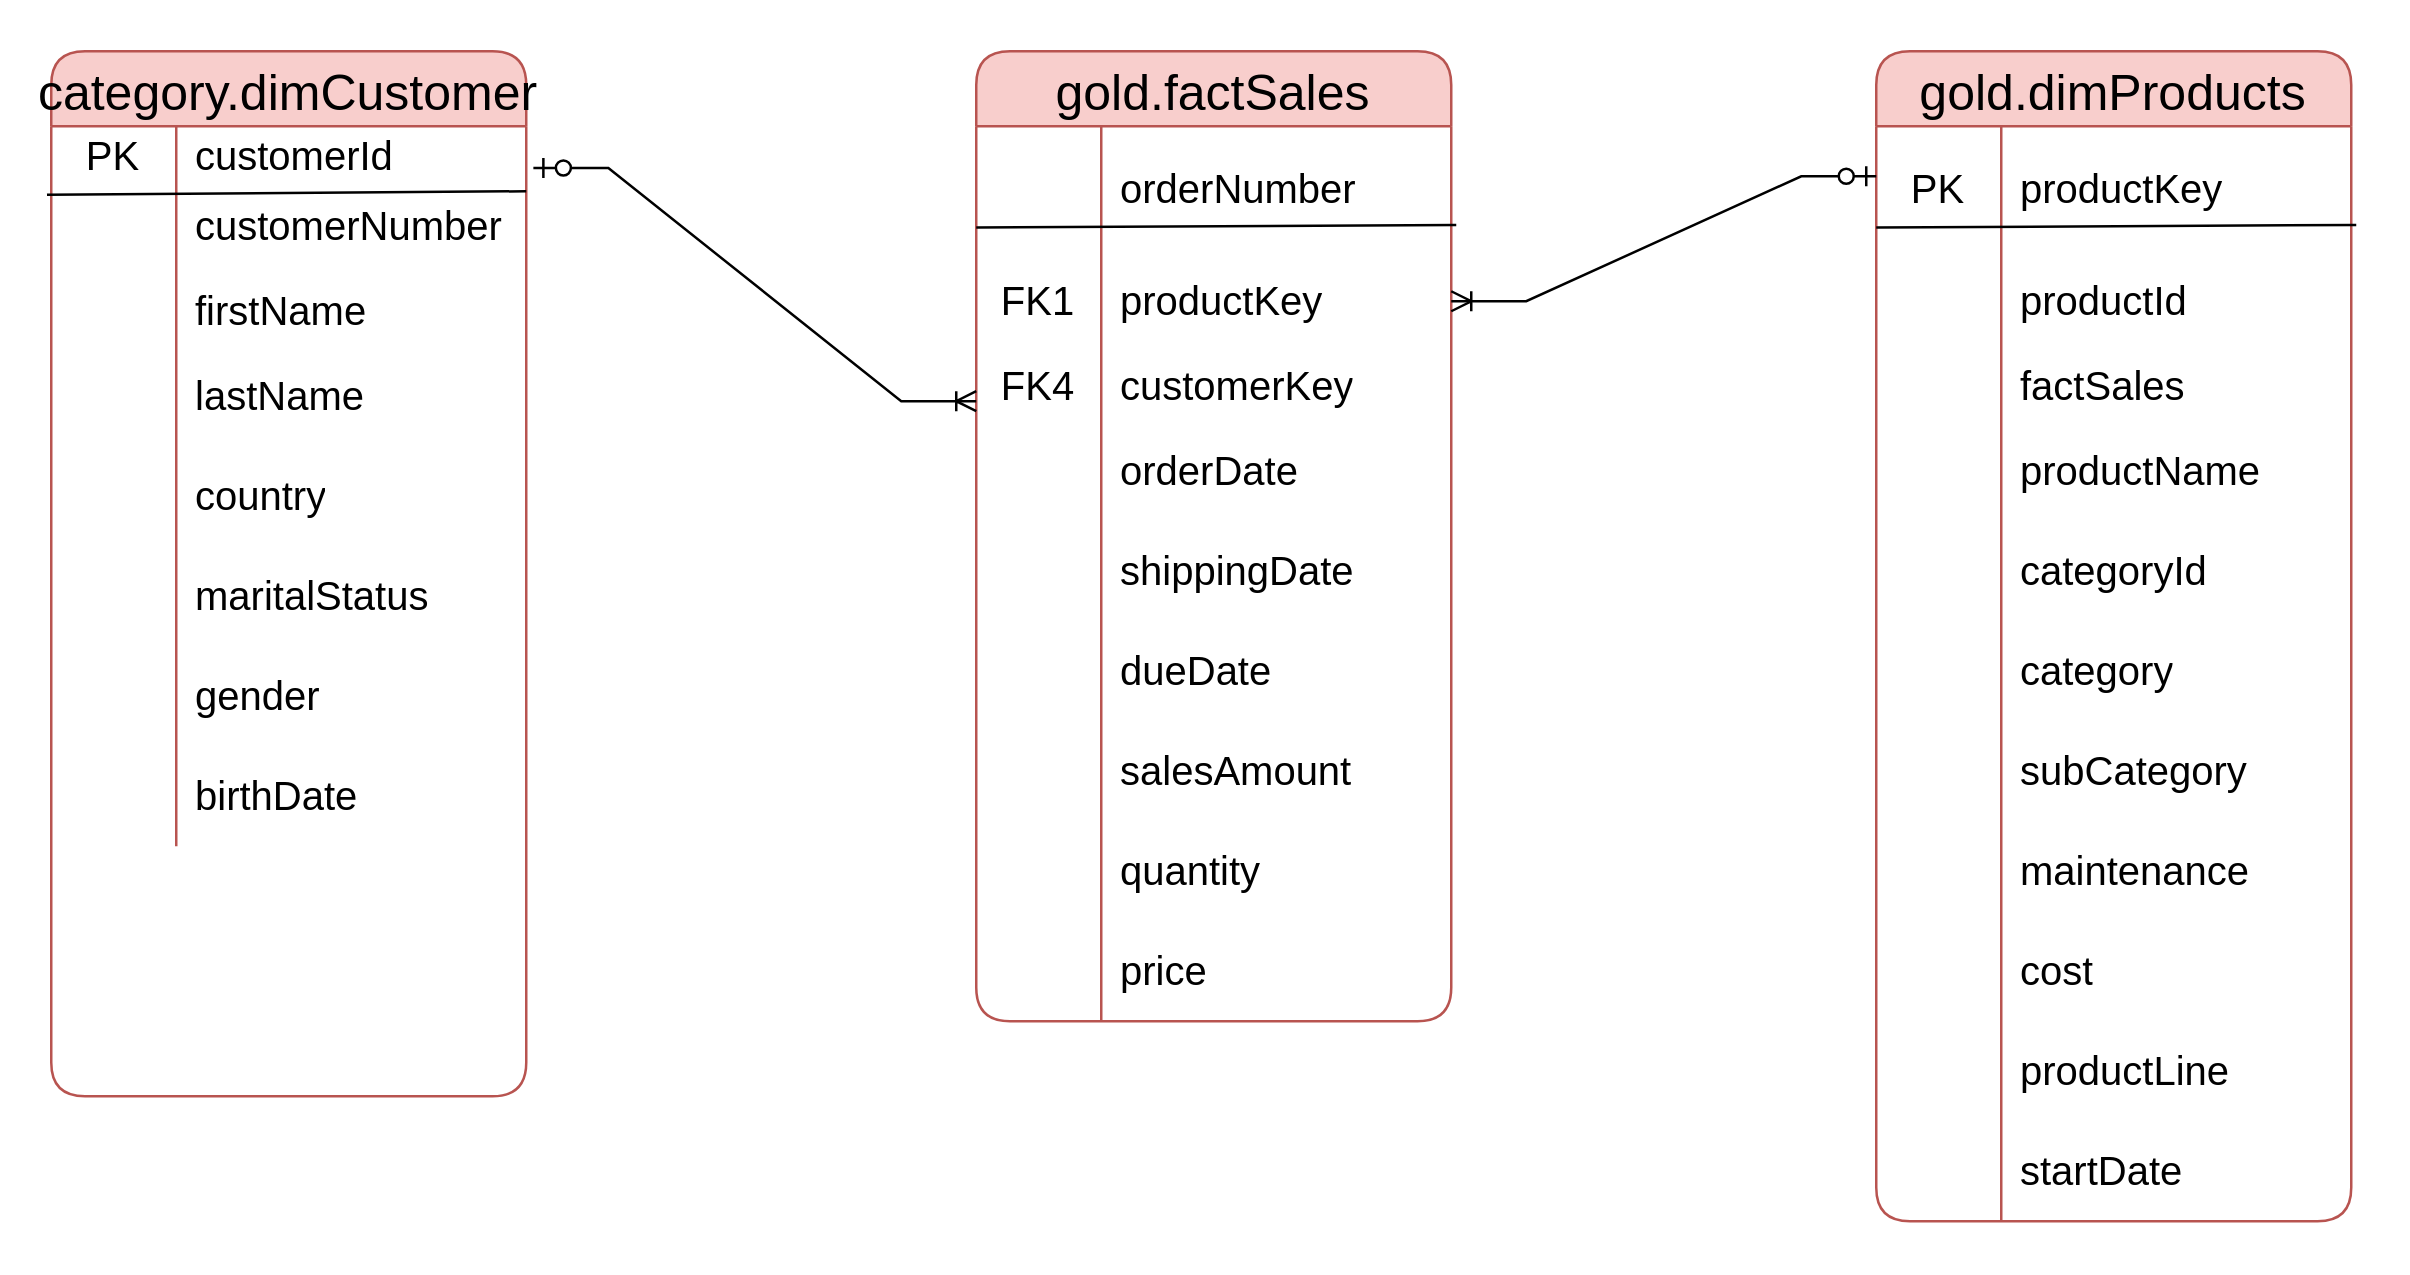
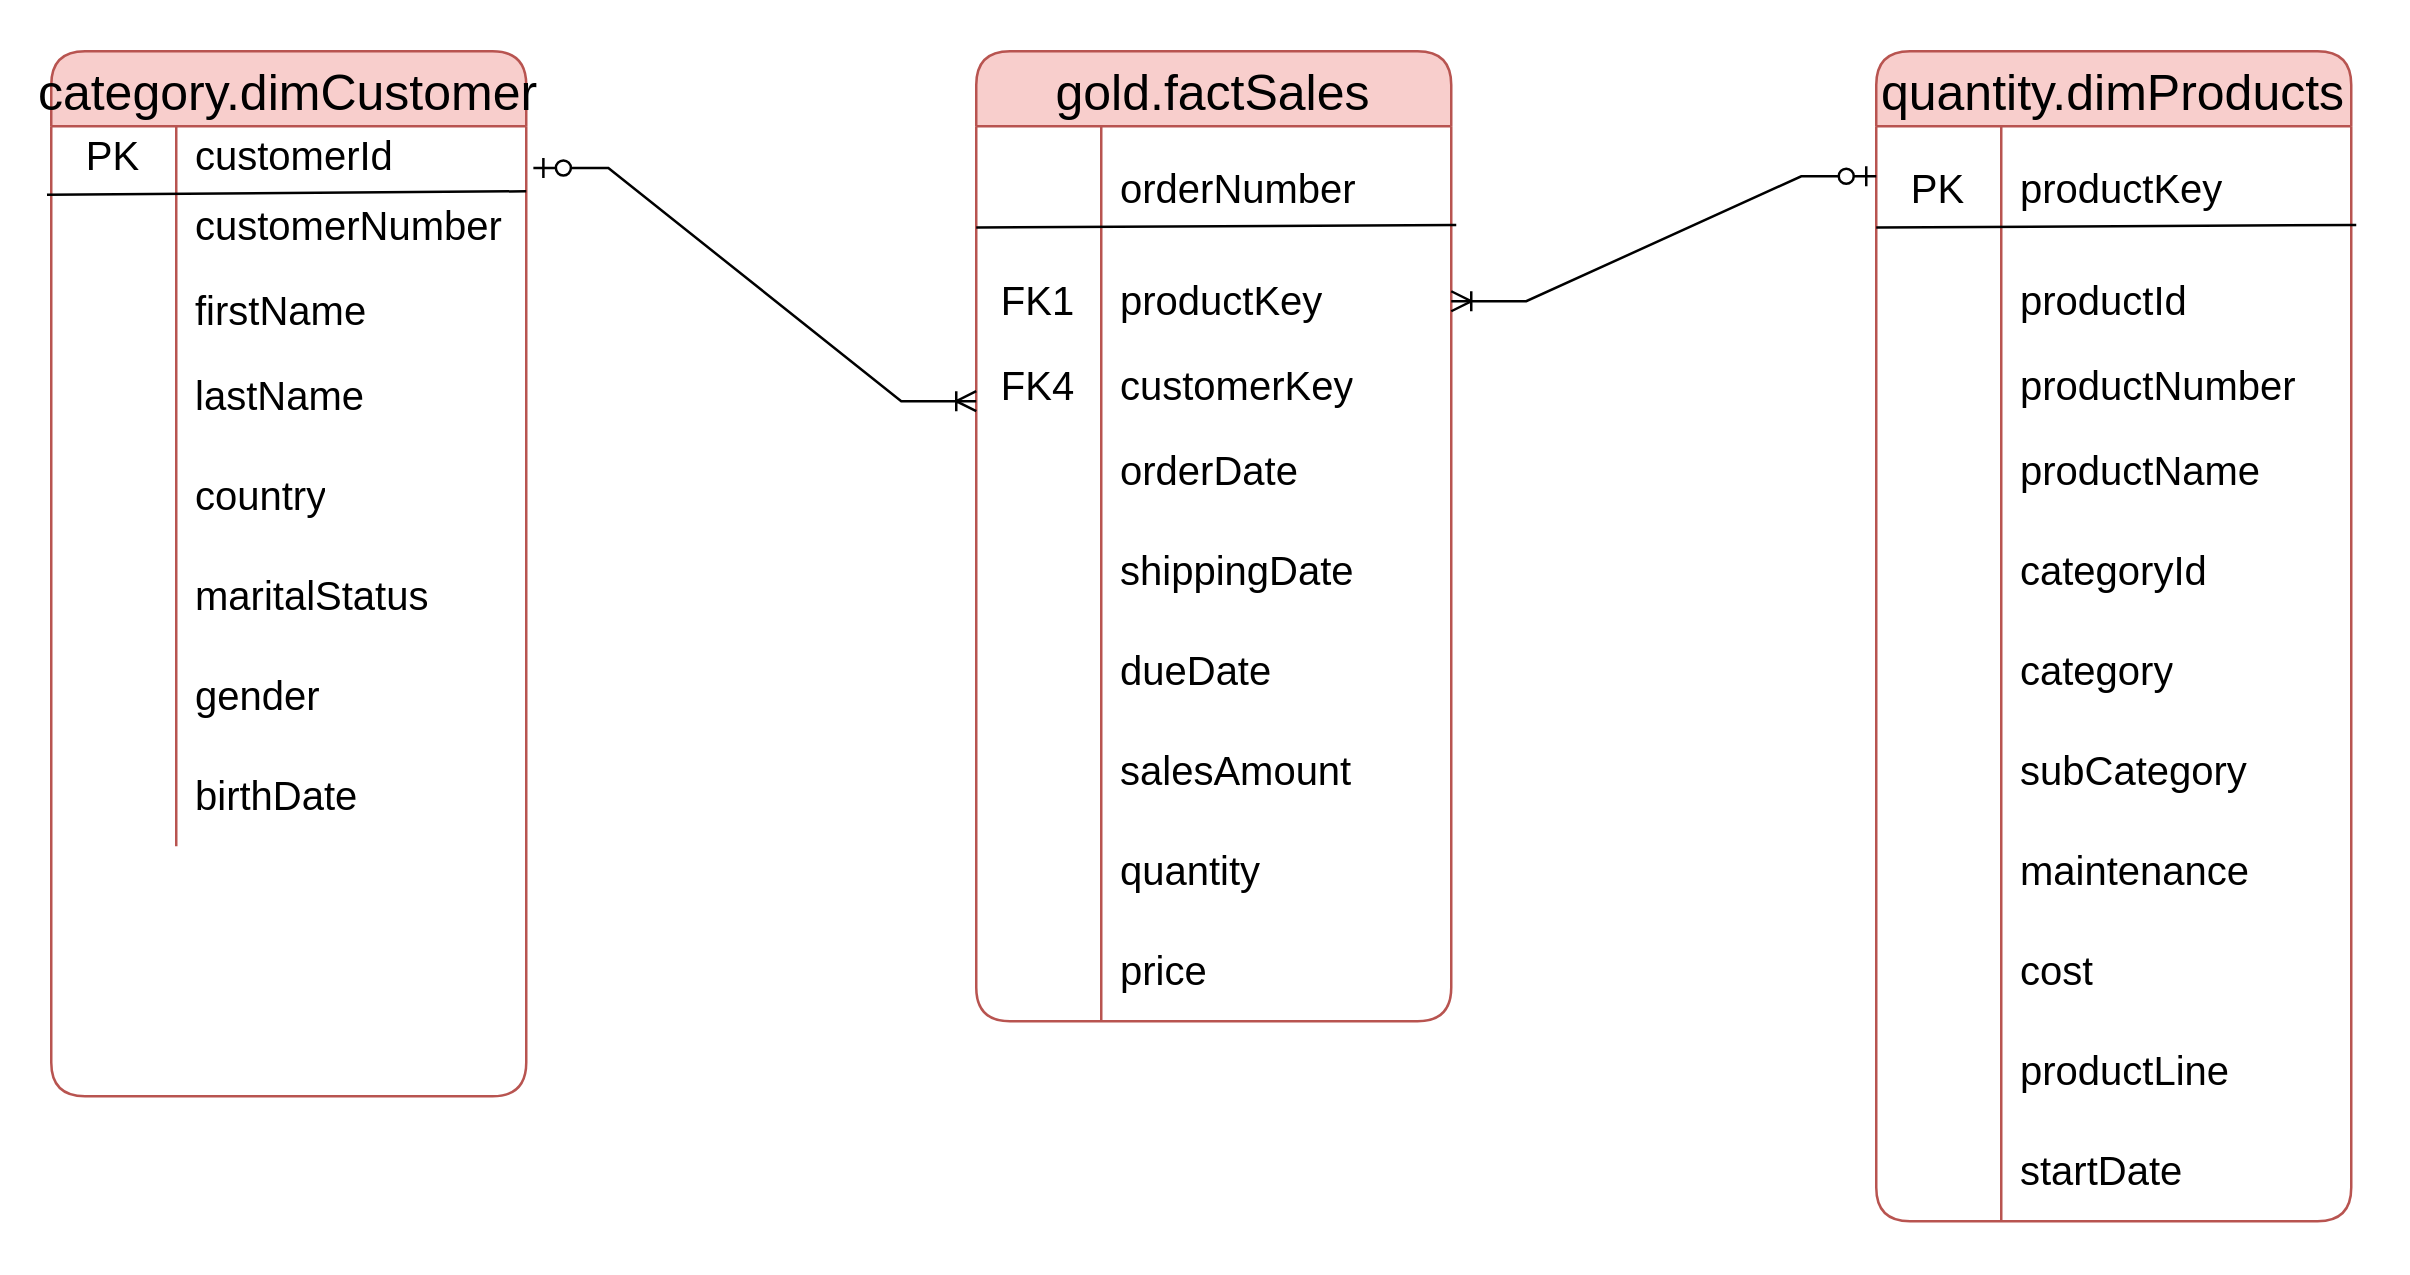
node "gold.dimProducts": label "gold.dimProducts" -> "quantity.dimProducts"
node "factSales": label "factSales" -> "productNumber"
